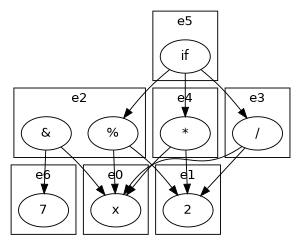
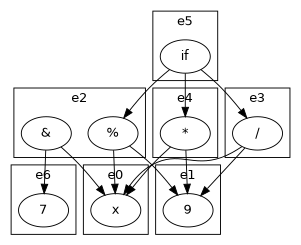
node "2": label "2" -> "9"
